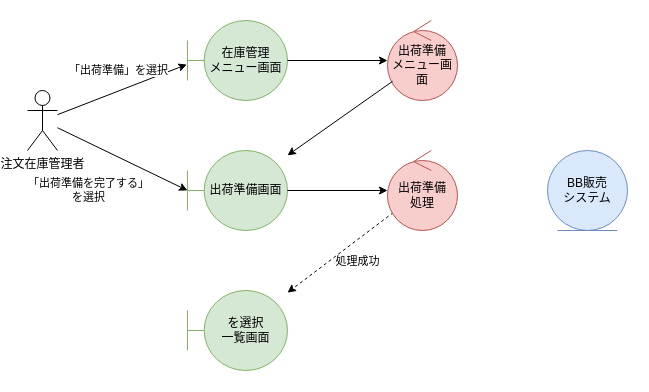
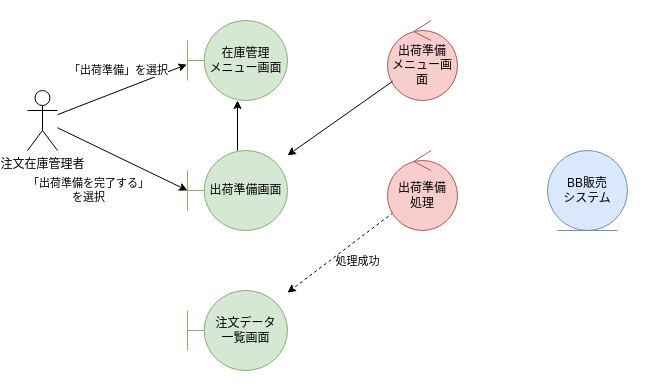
edge "在庫管理 メニュー画面" -> "出荷準備 メニュー画面": removed
edge "出荷準備画面" -> "出荷準備 処理": now "出荷準備画面" -> "在庫管理 メニュー画面"
node "を選択 一覧画面": label "を選択 一覧画面" -> "注文データ 一覧画面"
